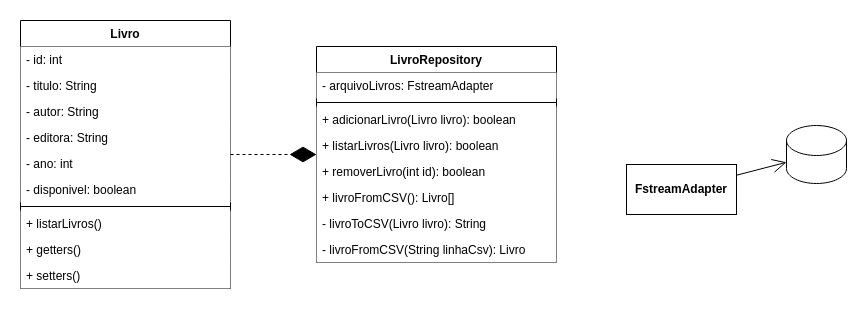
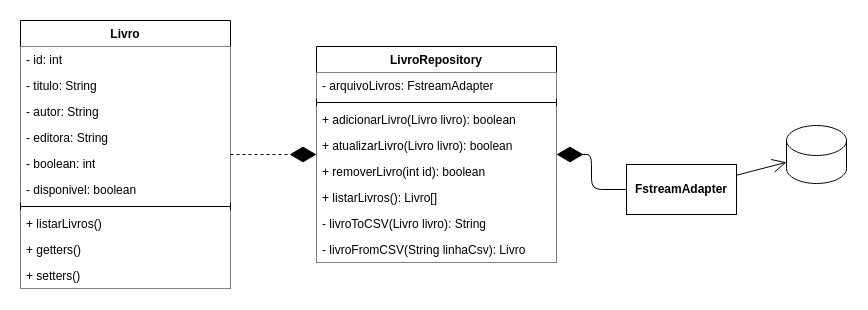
node "+ listarLivros(Livro livro): boolean": label "+ listarLivros(Livro livro): boolean" -> "+ atualizarLivro(Livro livro): boolean"
node "- ano: int": label "- ano: int" -> "- boolean: int"
edge "FstreamAdapter" -> "LivroRepository": added
node "+ livroFromCSV(): Livro[]": label "+ livroFromCSV(): Livro[]" -> "+ listarLivros(): Livro[]"
